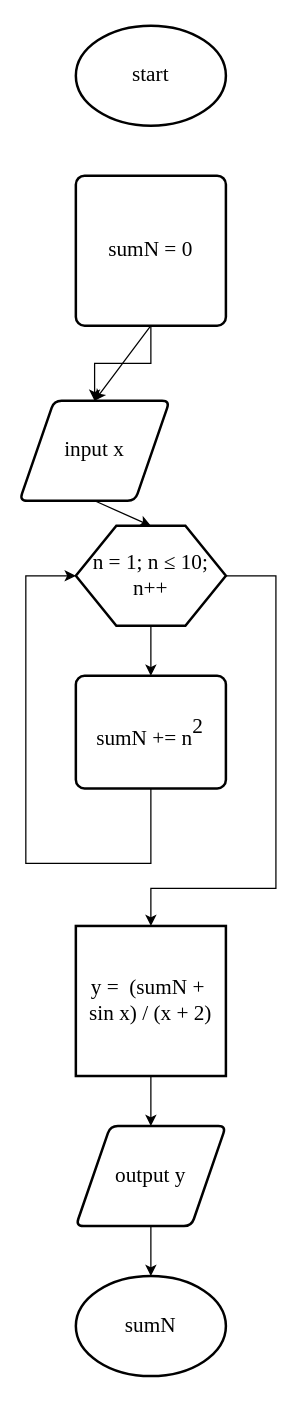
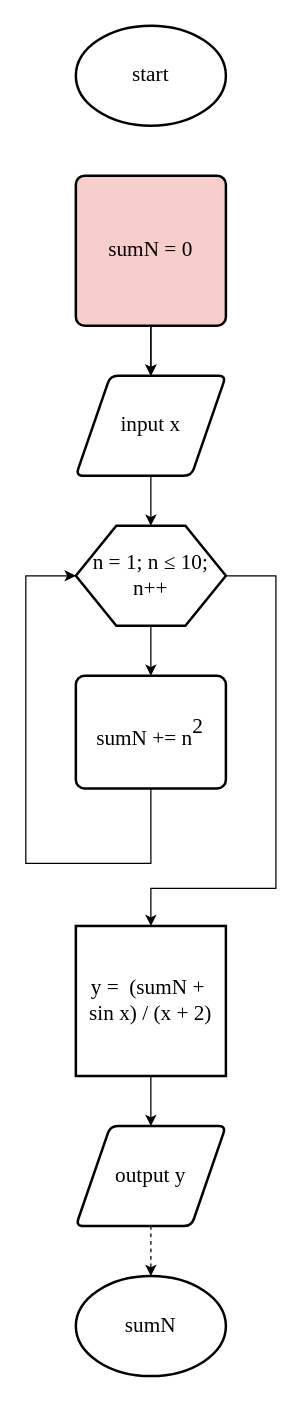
node "sumN = 0": fillcolor #ffffff -> #f8cecc
node "input x": moved (94, 451) -> (151, 426)
edge "output y" -> "sumN": style solid -> dashed
